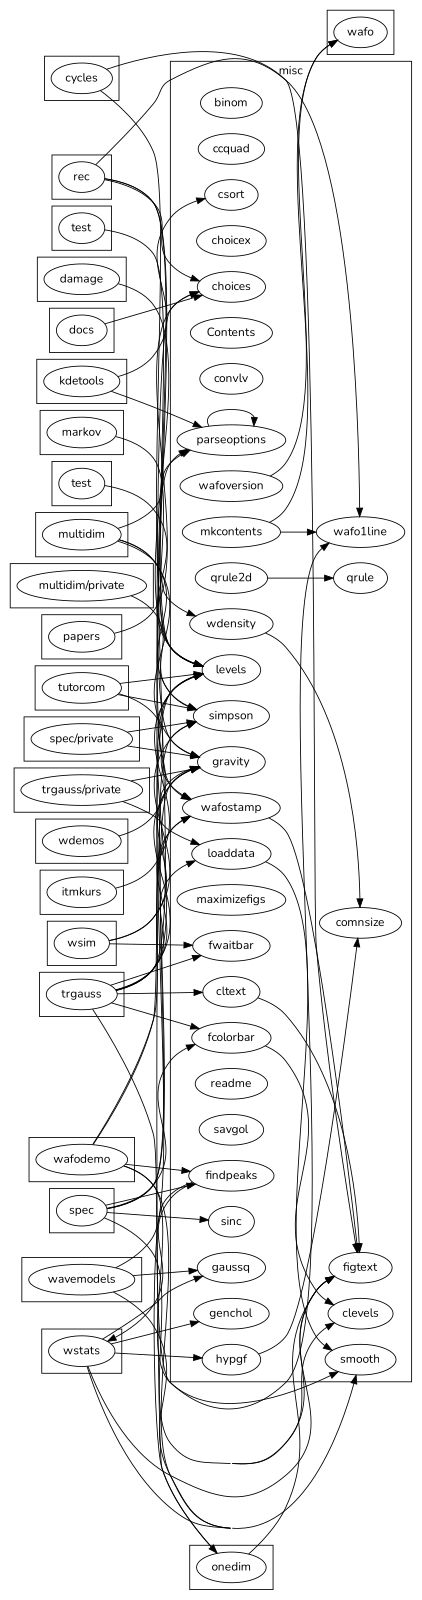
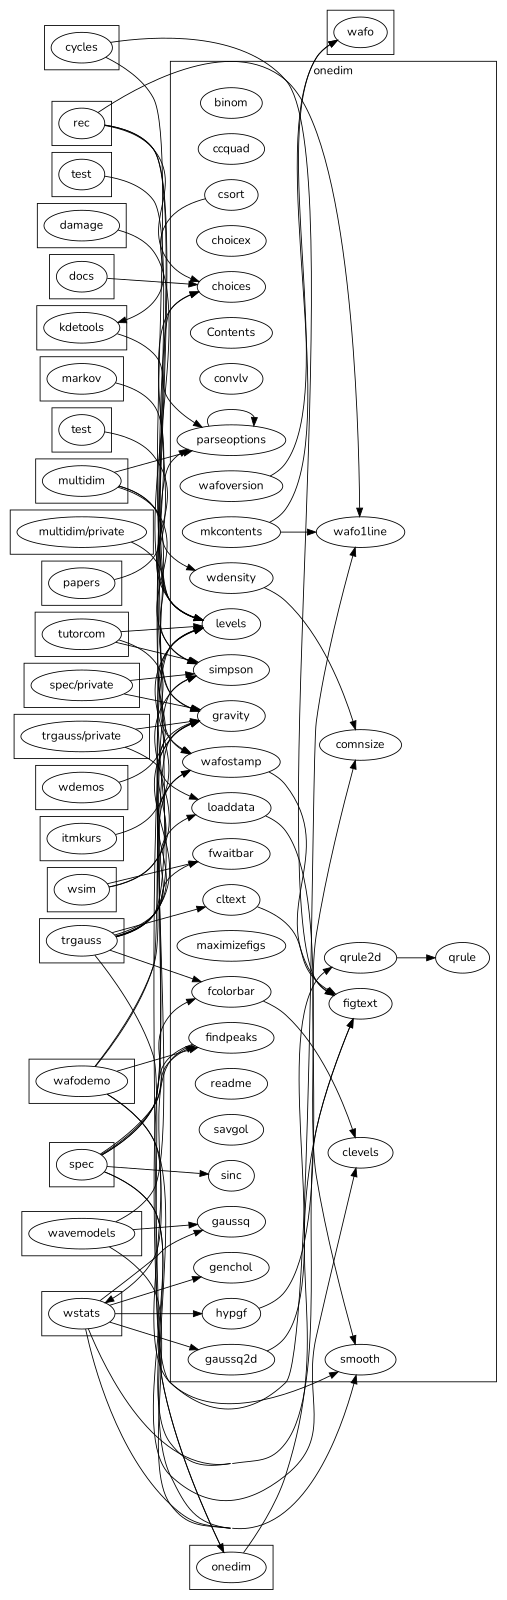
cluster "misc": label "misc" -> "onedim"
edge "kdetools" -> "csort": reversed
node "gaussq2d": added
